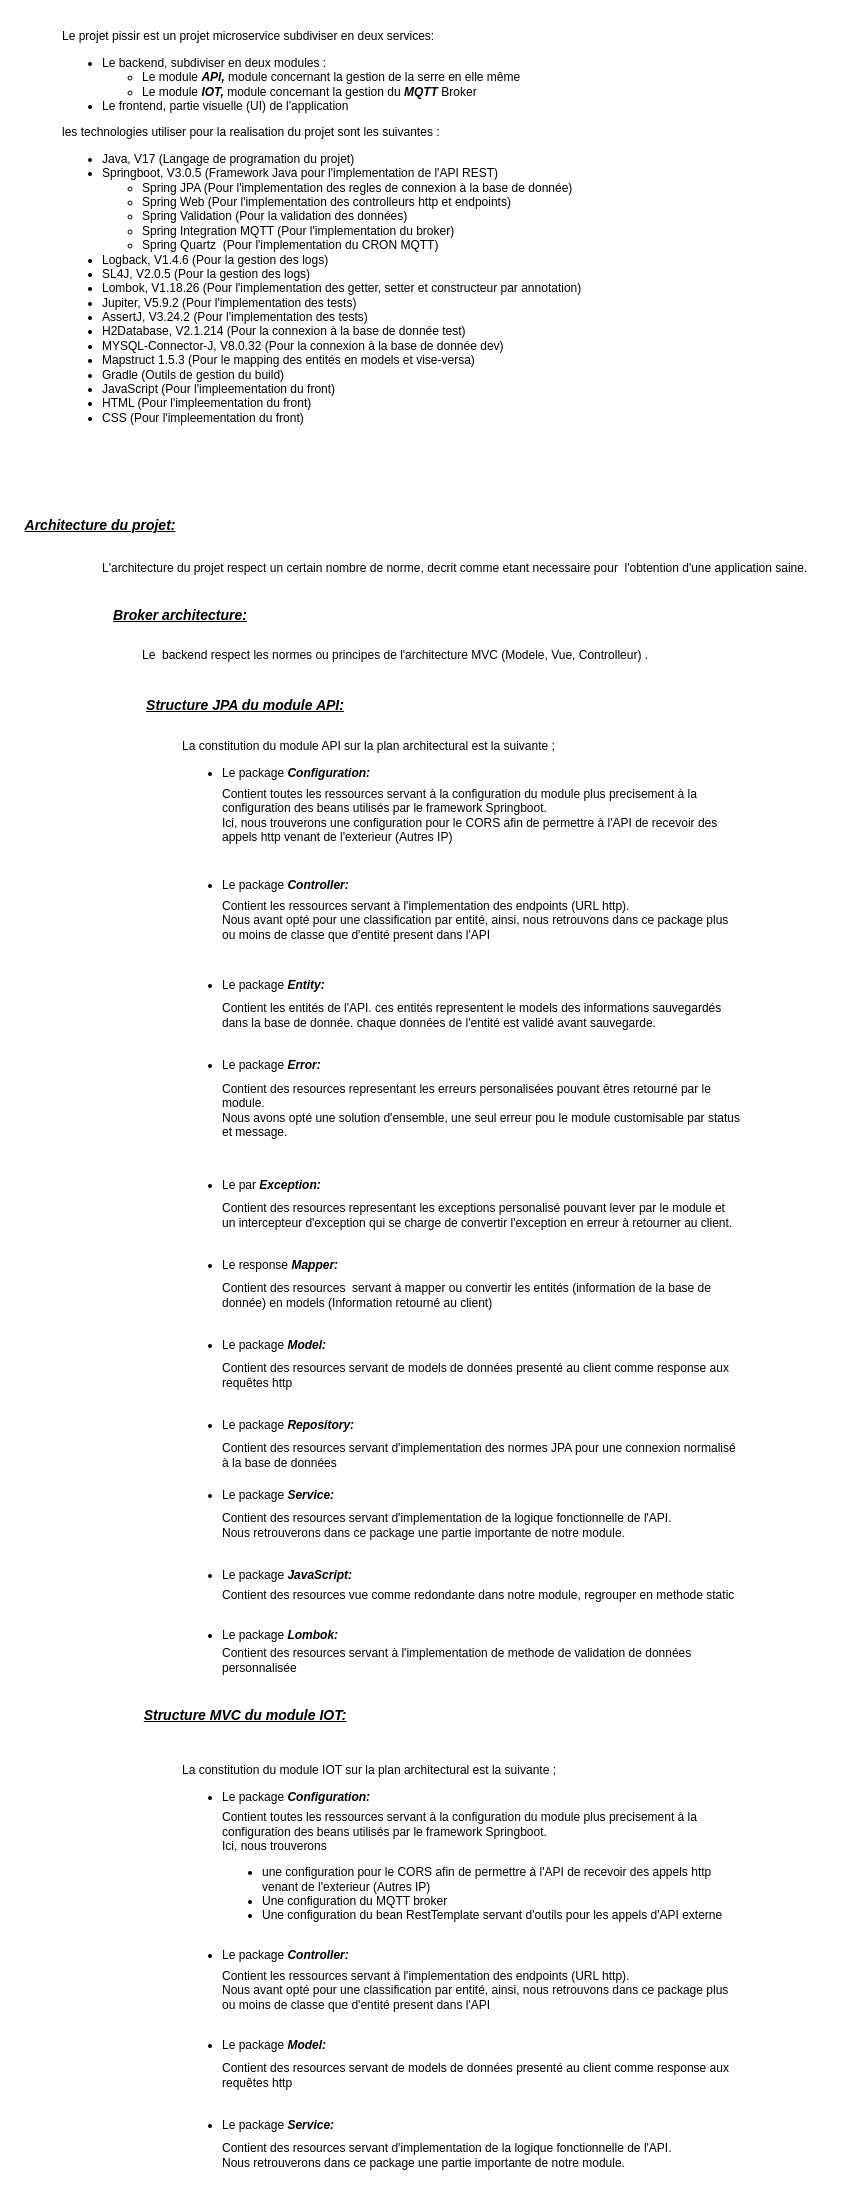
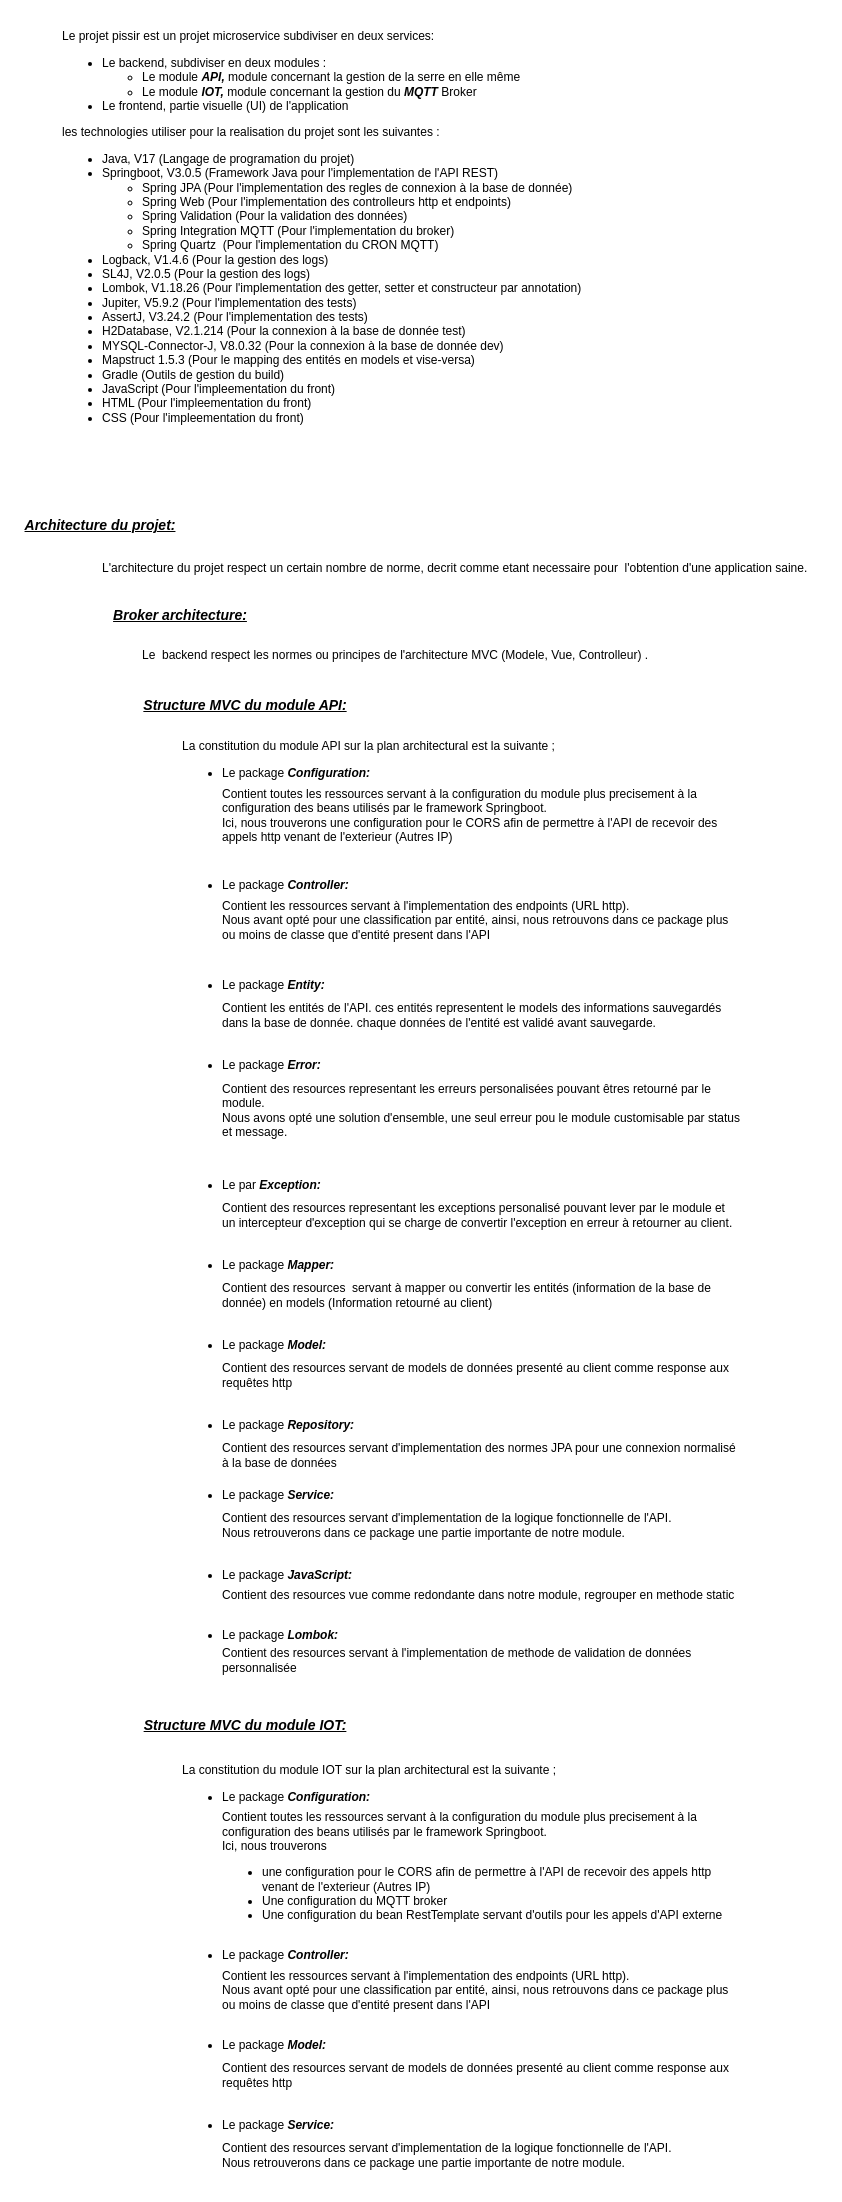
node "Structure JPA du module API:": label "Structure JPA du module API:" -> "Structure MVC du module API:"
node "Le response Mapper:": label "Le response Mapper:" -> "Le package Mapper:"
node "Structure MVC du module IOT:": moved (246, 1716) -> (246, 1726)
